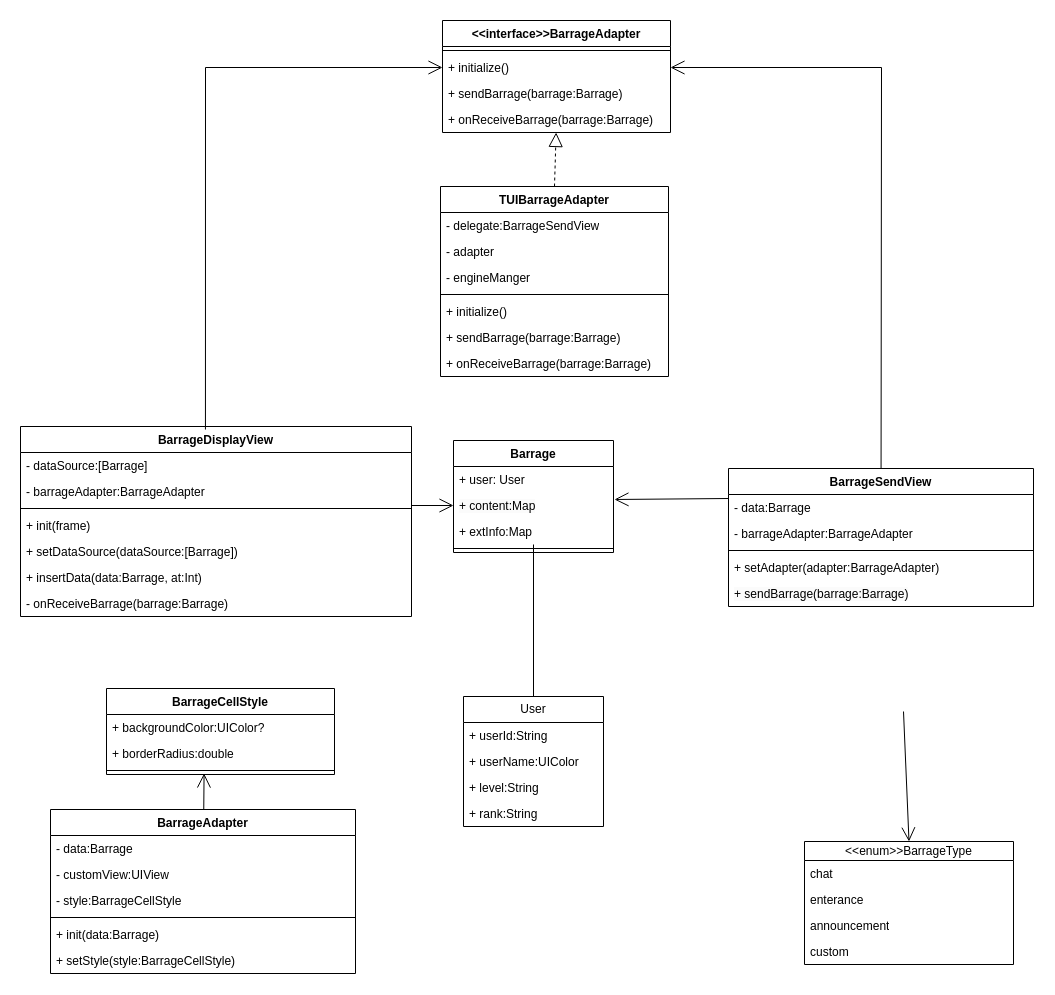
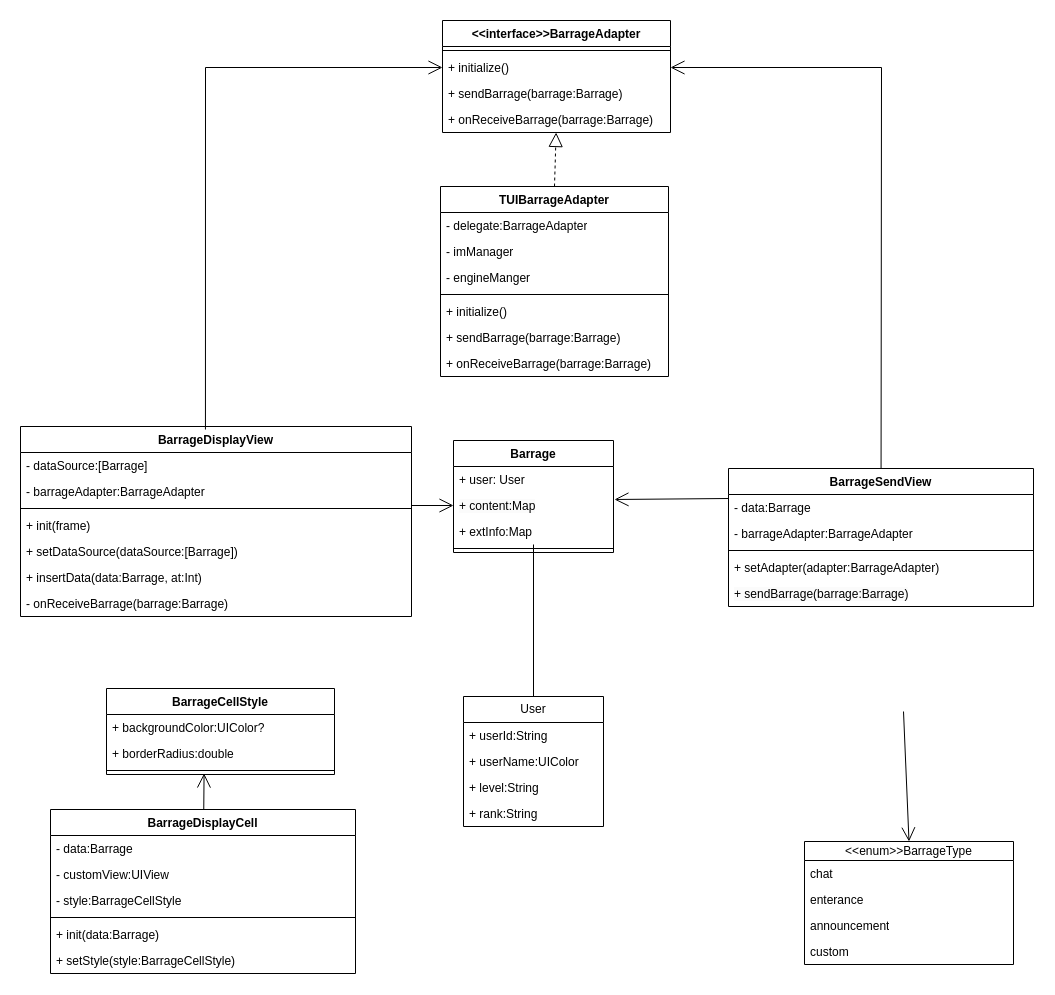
node "- delegate:BarrageSendView": label "- delegate:BarrageSendView" -> "- delegate:BarrageAdapter"
node "- adapter": label "- adapter" -> "- imManager"
node "BarrageAdapter": label "BarrageAdapter" -> "BarrageDisplayCell"
